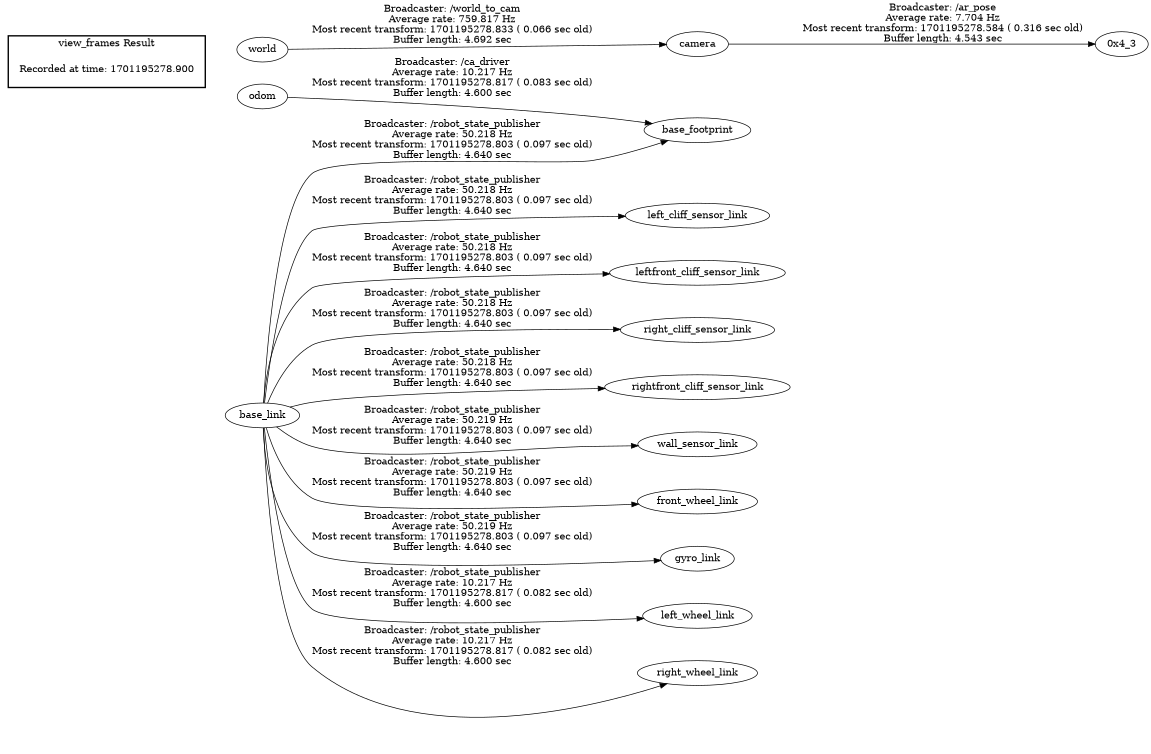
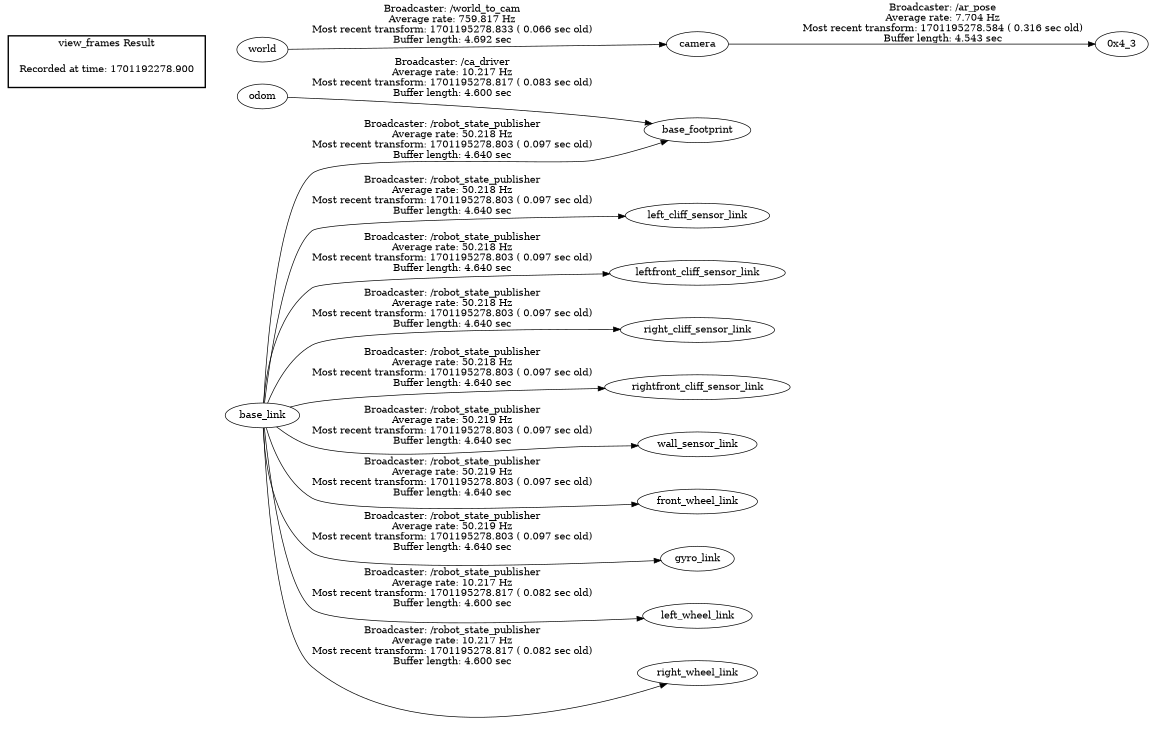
node "Recorded at time: 1701195278.900": label "Recorded at time: 1701195278.900" -> "Recorded at time: 1701192278.900"
